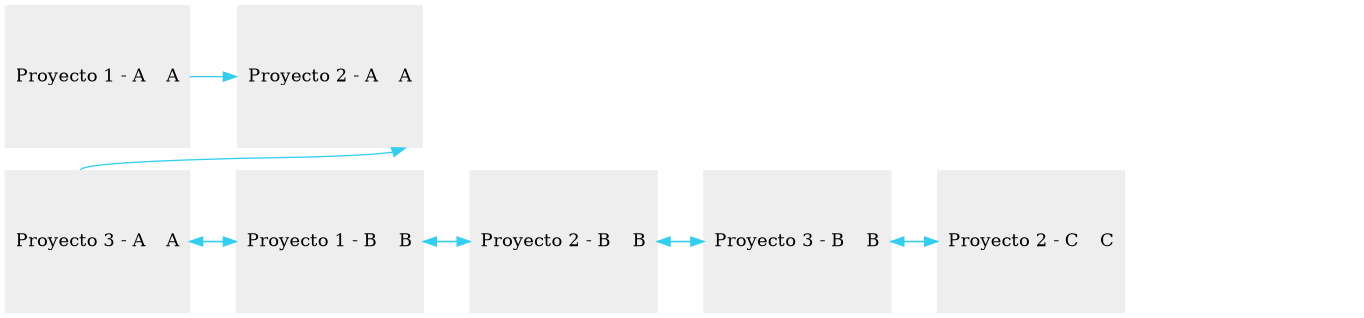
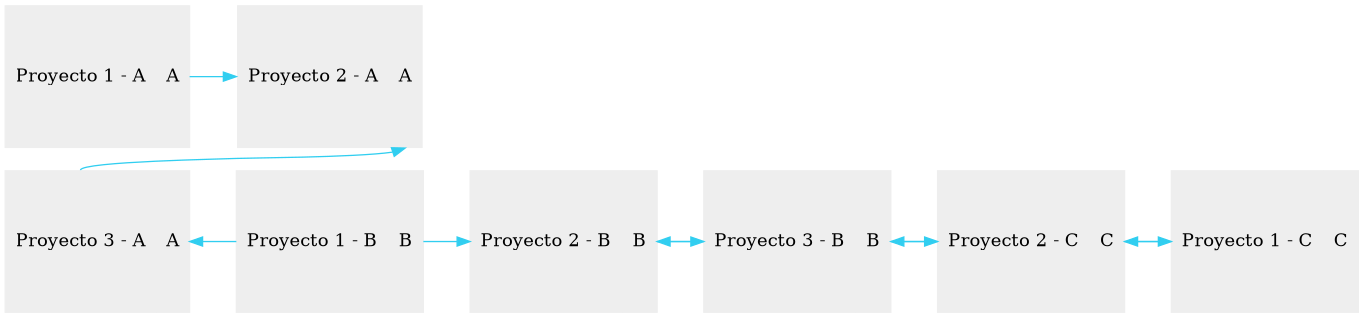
edge "Proyecto 3 - A" -> "Proyecto 1 - B": removed
edge "Proyecto 2 - B" -> "Proyecto 1 - B": removed
node "Proyecto 1 - C": added
